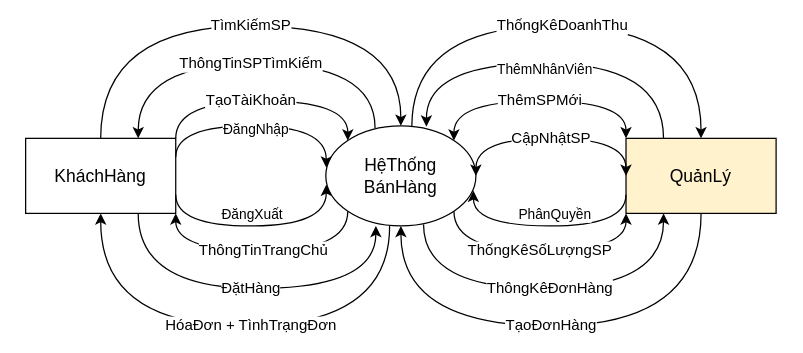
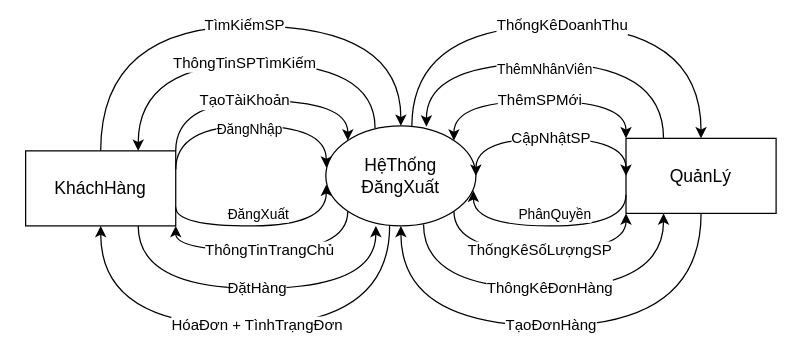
node "KháchHàng": moved (101, 176) -> (101, 188)
node "HệThống BánHàng": label "HệThống BánHàng" -> "HệThống ĐăngXuất"
node "QuảnLý": fillcolor #fff2cc -> #ffffff
